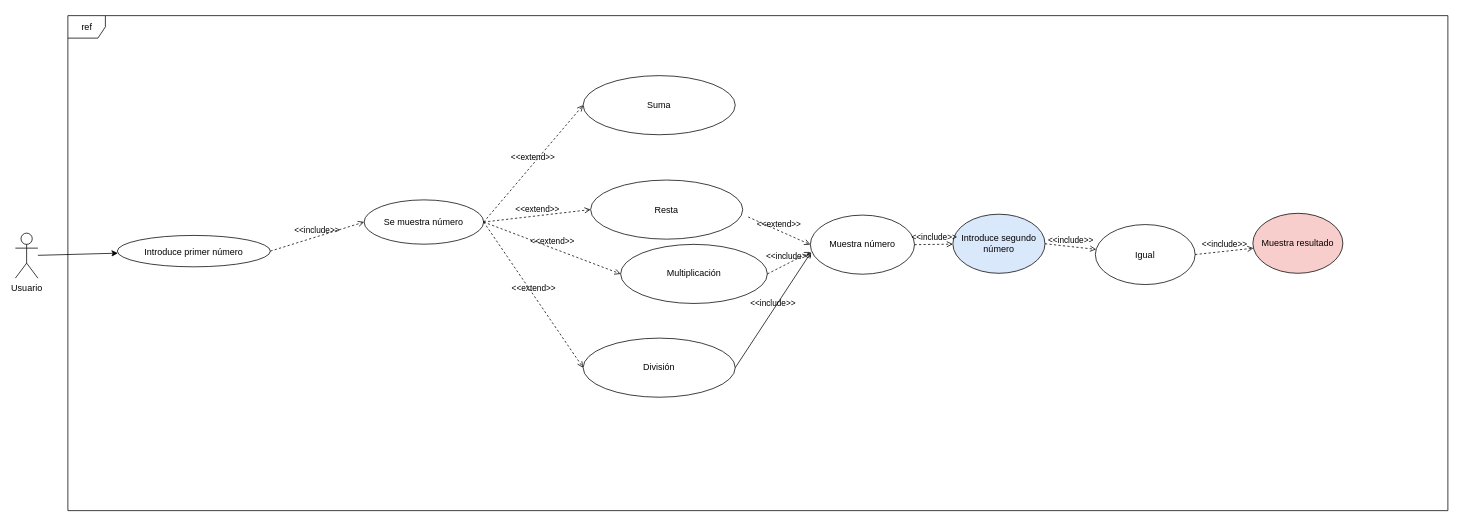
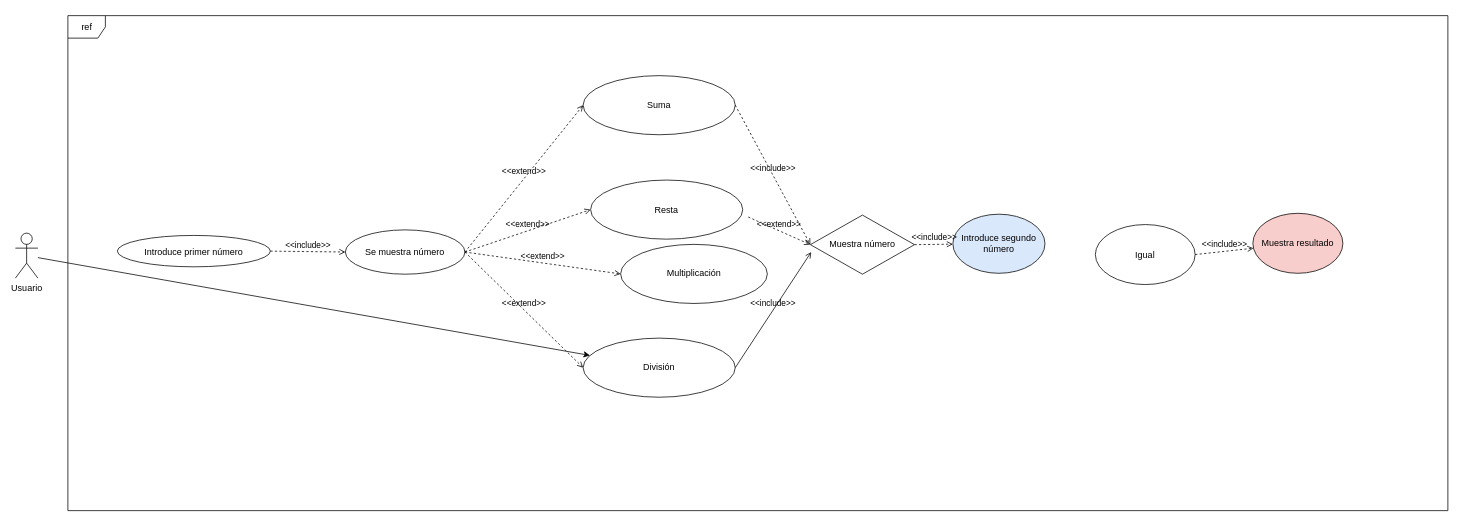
edge "Suma" -> "Muestra número": added, label "<<include>>"
node "Se muestra número": moved (424, 222) -> (405, 252)
node "Muestra número": shape ellipse -> diamond
edge "Introduce segundo número" -> "Igual": removed, label "<<include>>"
edge "Usuario" -> "Introduce primer número": now "Usuario" -> "División"
edge "Multiplicación" -> "Muestra número": removed, label "<<include>>"
